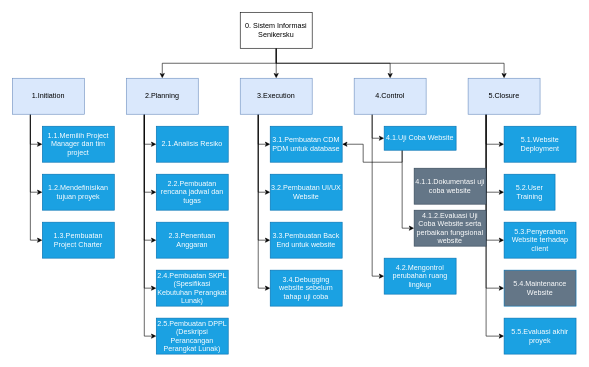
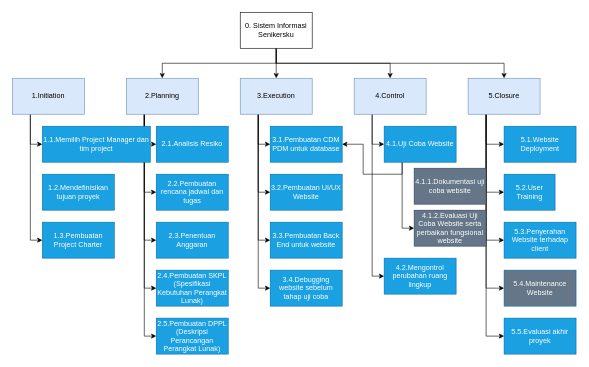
node "4.1.Uji Coba Website": size 72x24 -> 72x36
node "1.1.Memilih Project Manager dan tim project": size 72x36 -> 108x36
edge "1.Initiation" -> "1.2.Mendefinisikan tujuan proyek": removed
